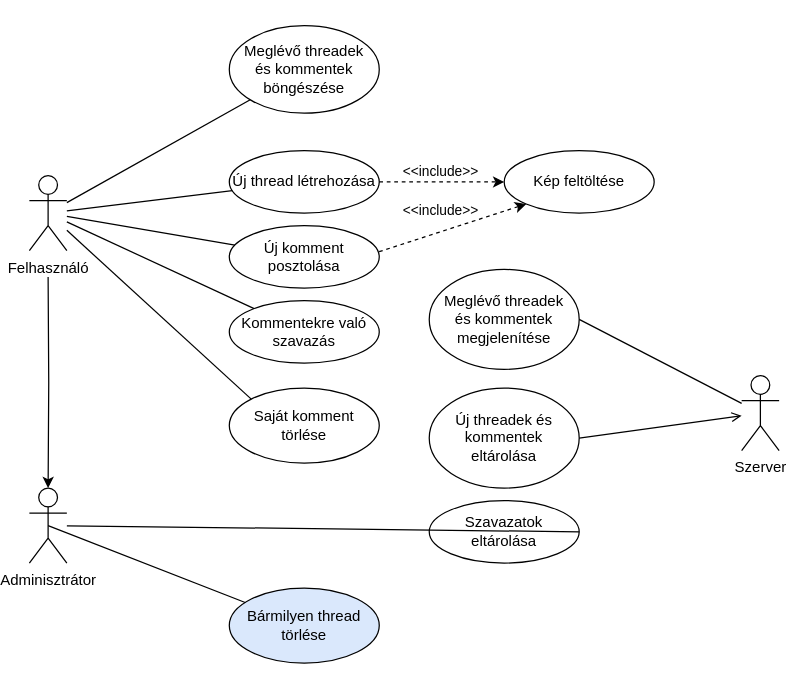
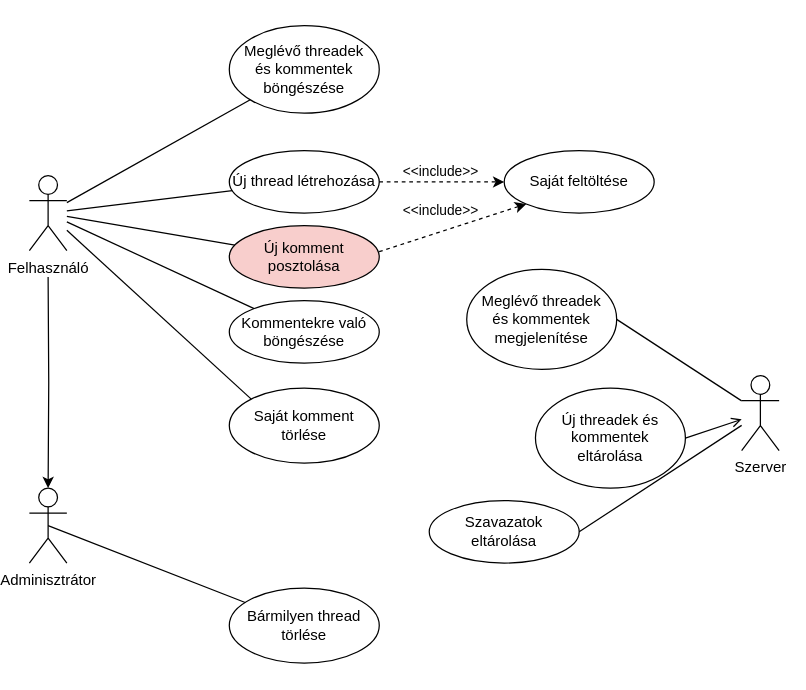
node "Kép feltöltése": label "Kép feltöltése" -> "Saját feltöltése"
node "Új komment posztolása": fillcolor #ffffff -> #f8cecc
node "Meglévő threadek és kommentek megjelenítése": moved (504, 319) -> (542, 319)
node "Kommentekre való szavazás": label "Kommentekre való szavazás" -> "Kommentekre való böngészése"
node "Új threadek és kommentek eltárolása": moved (504, 438) -> (611, 438)
edge "Adminisztrátor" -- "Szavazatok eltárolása": now "Szerver" -- "Szavazatok eltárolása"
node "Bármilyen thread törlése": fillcolor #dae8fc -> #ffffff
